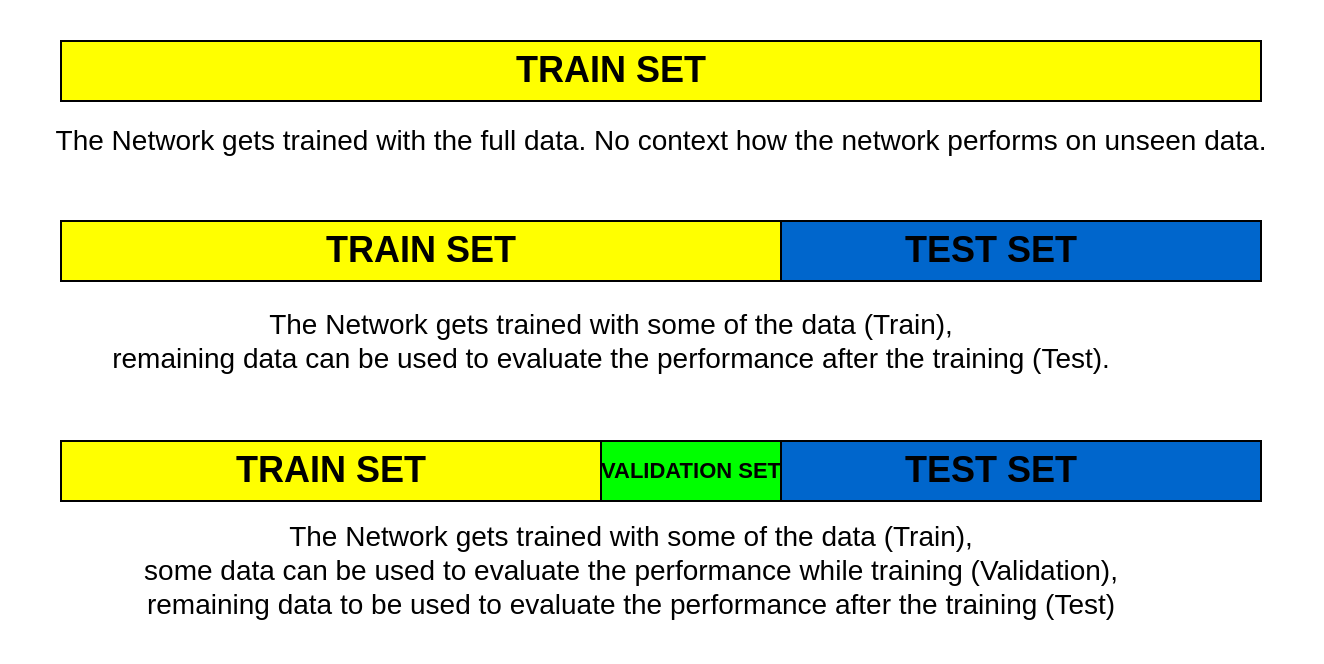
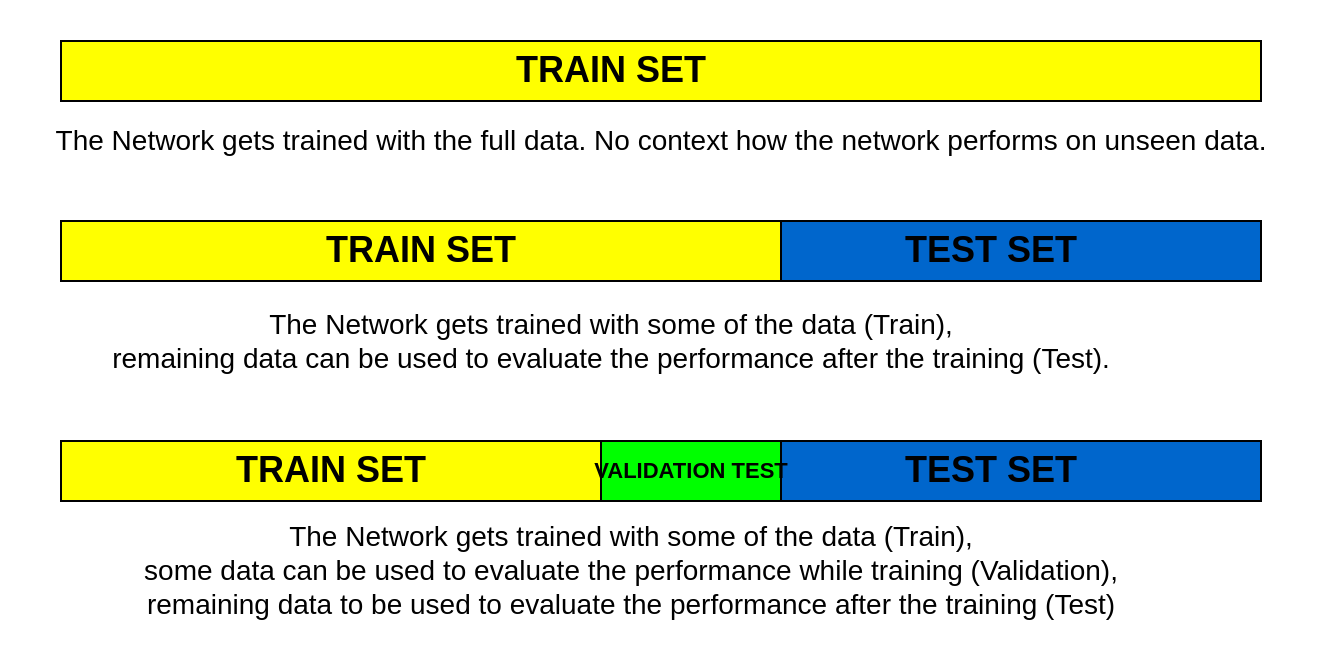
node "VALIDATION SET": label "VALIDATION SET" -> "VALIDATION TEST"
